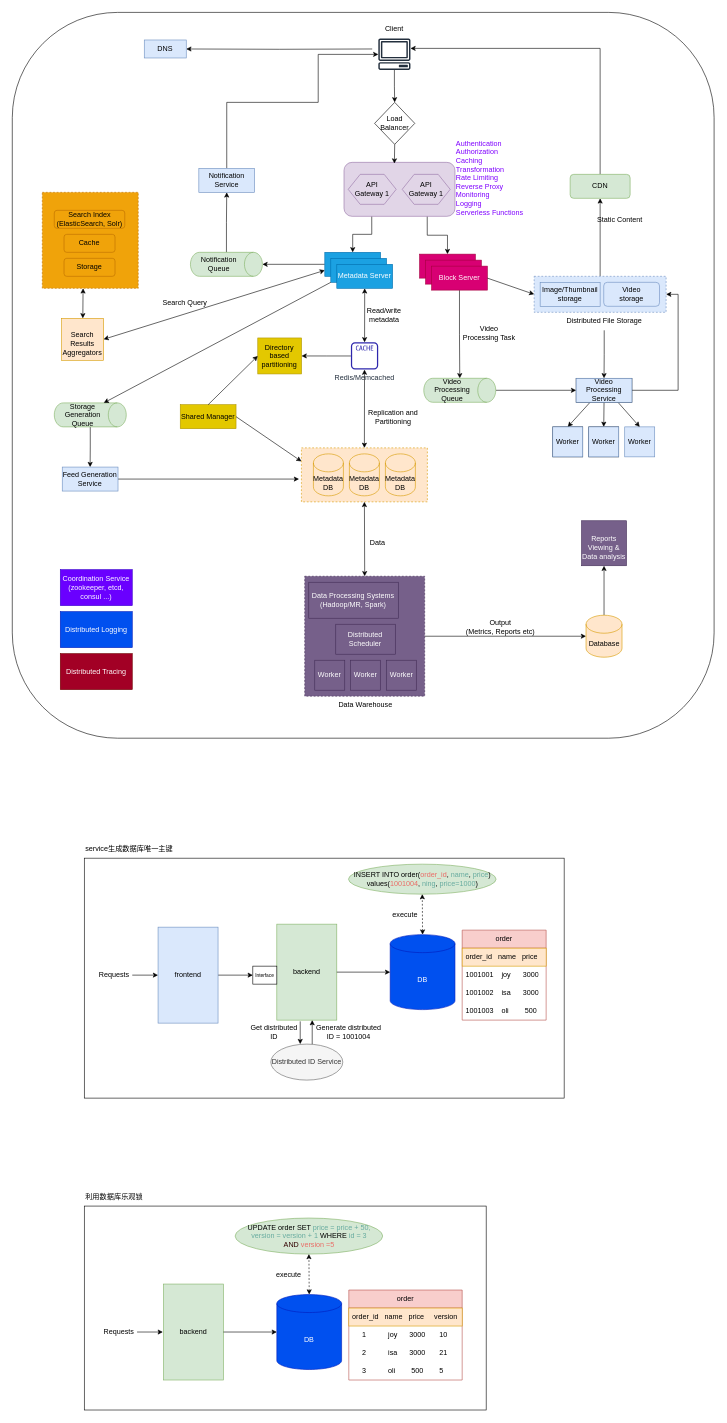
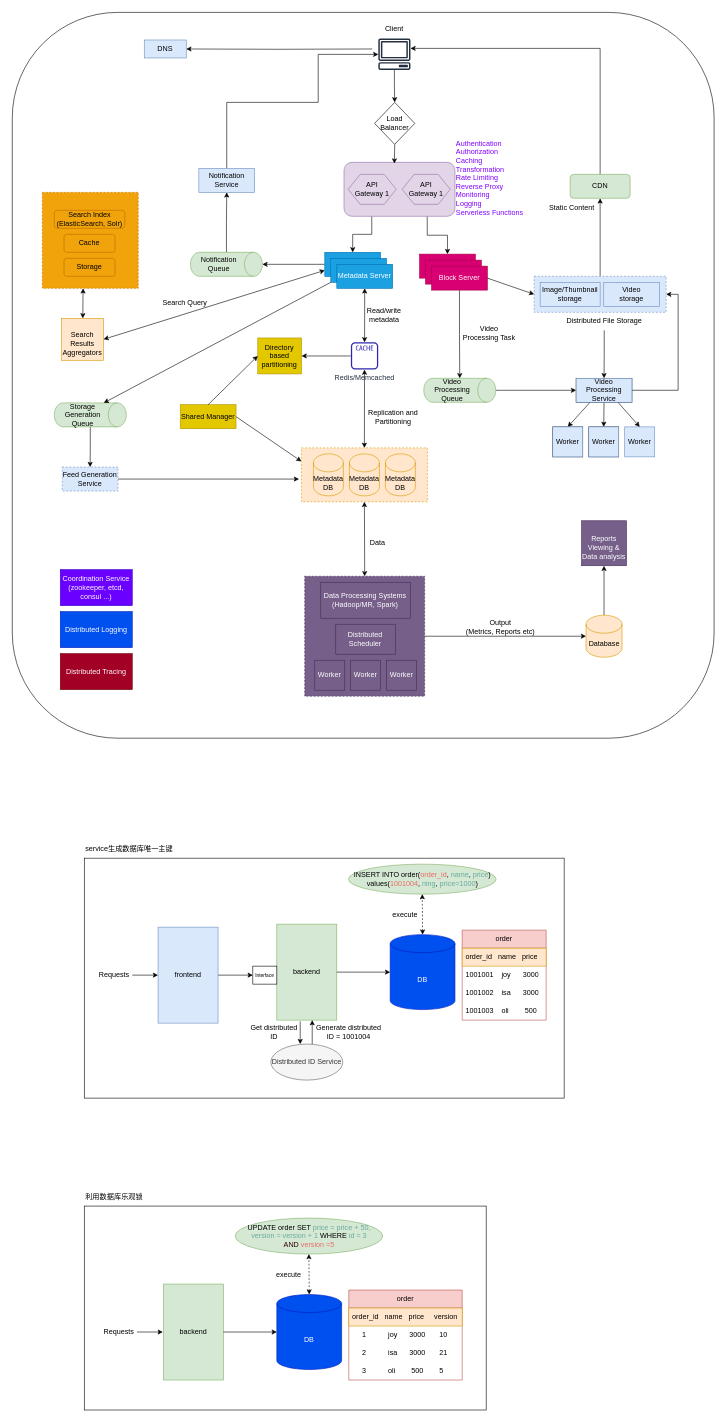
node "Static Content": moved (620, 220) -> (572, 208)
node "Video storage": shape rounded rectangle -> rectangle
node "Feed Generation Service": style solid -> dashed
node "Data Processing Systems (Hadoop/MR, Spark)": moved (354, 600) -> (366, 600)
node "Data Warehouse": removed
